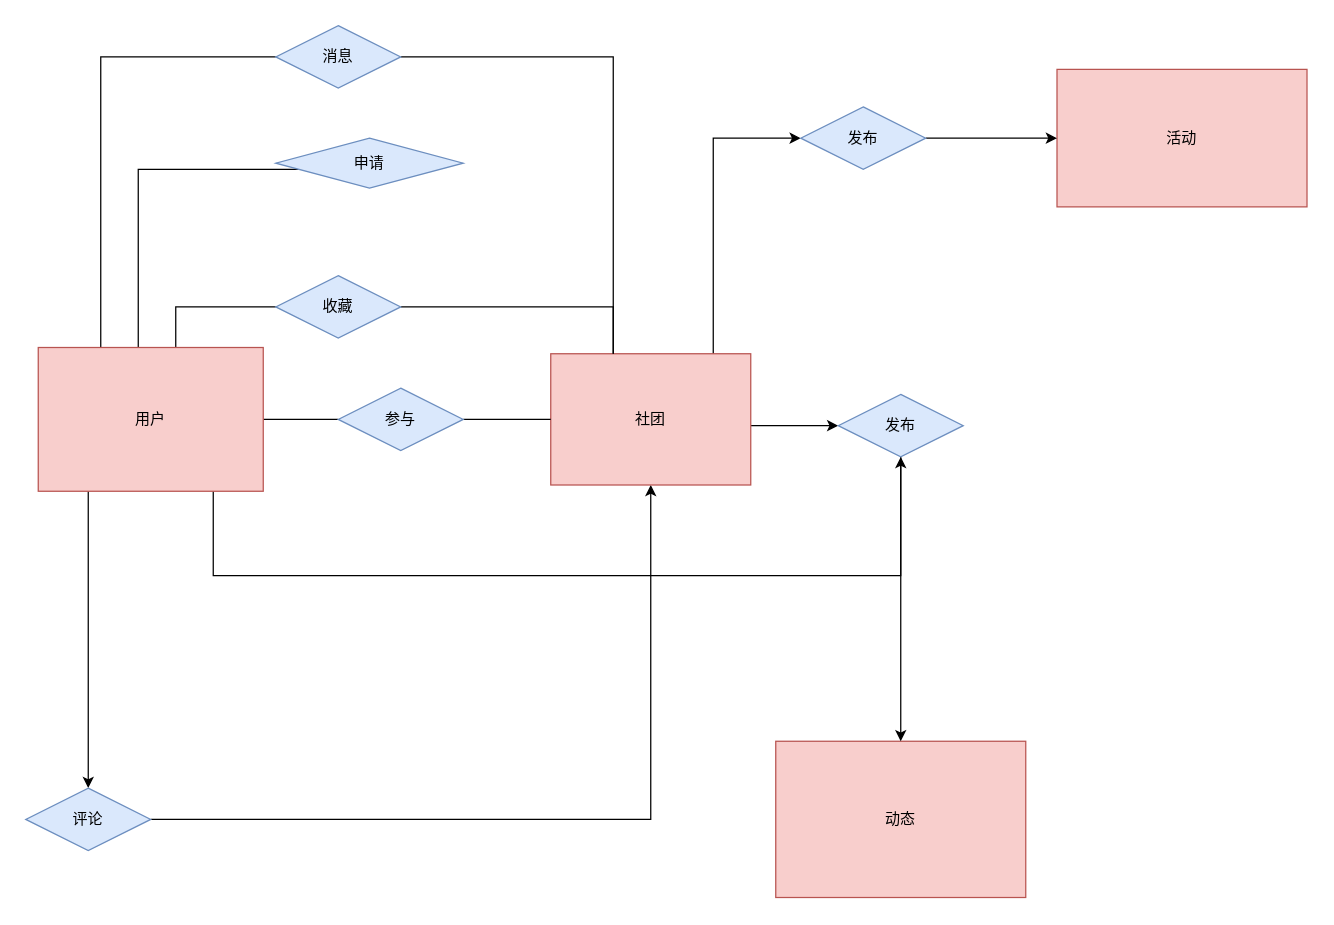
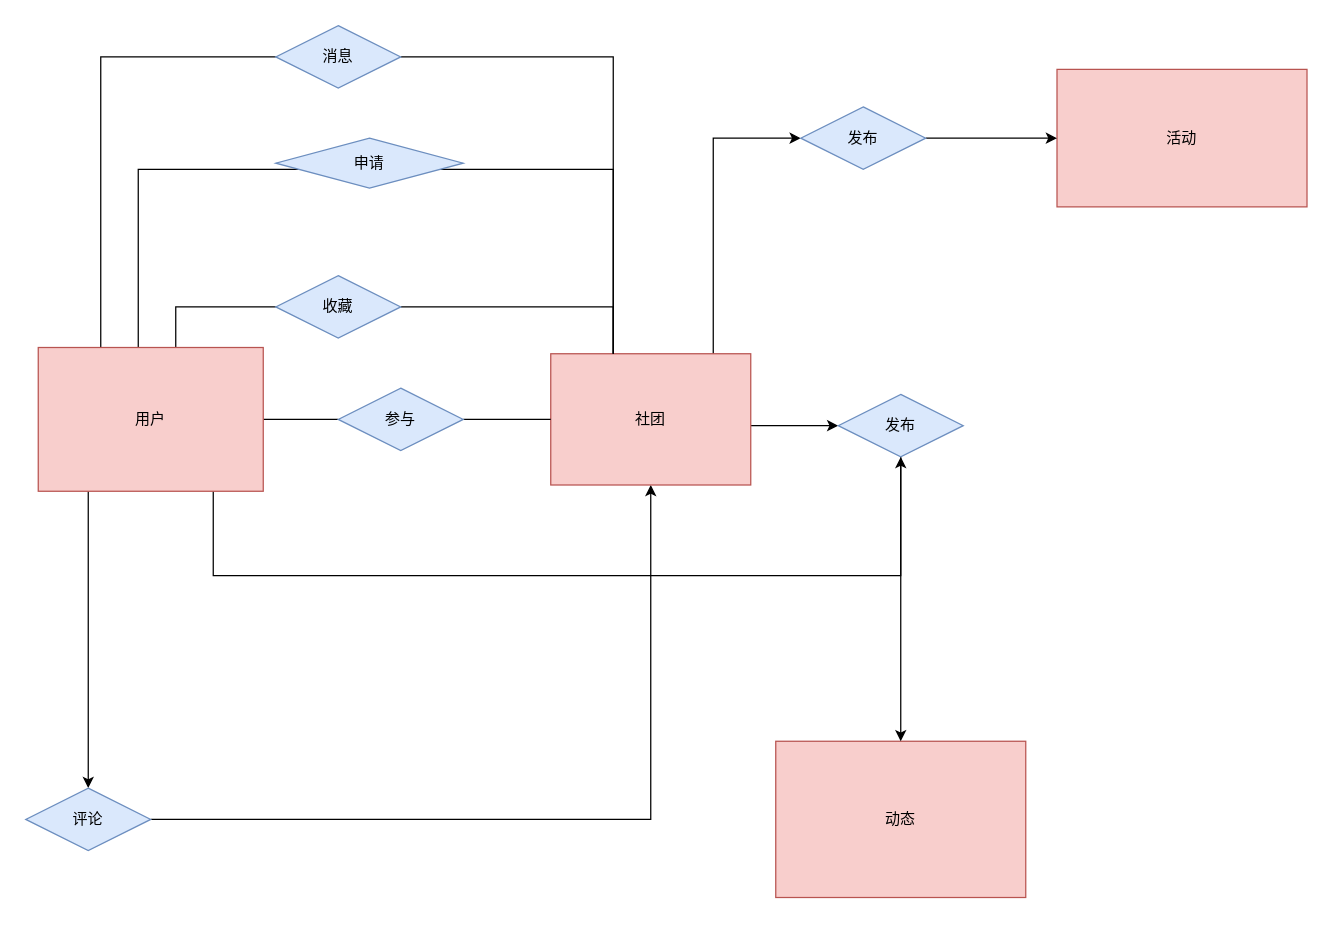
edge "申请" -- "社团": added
